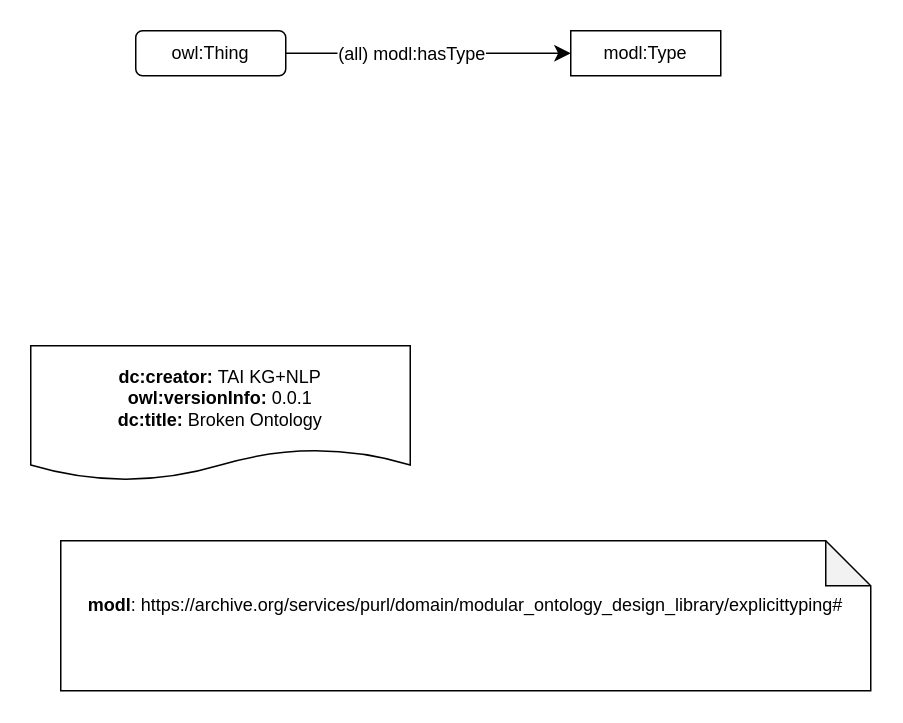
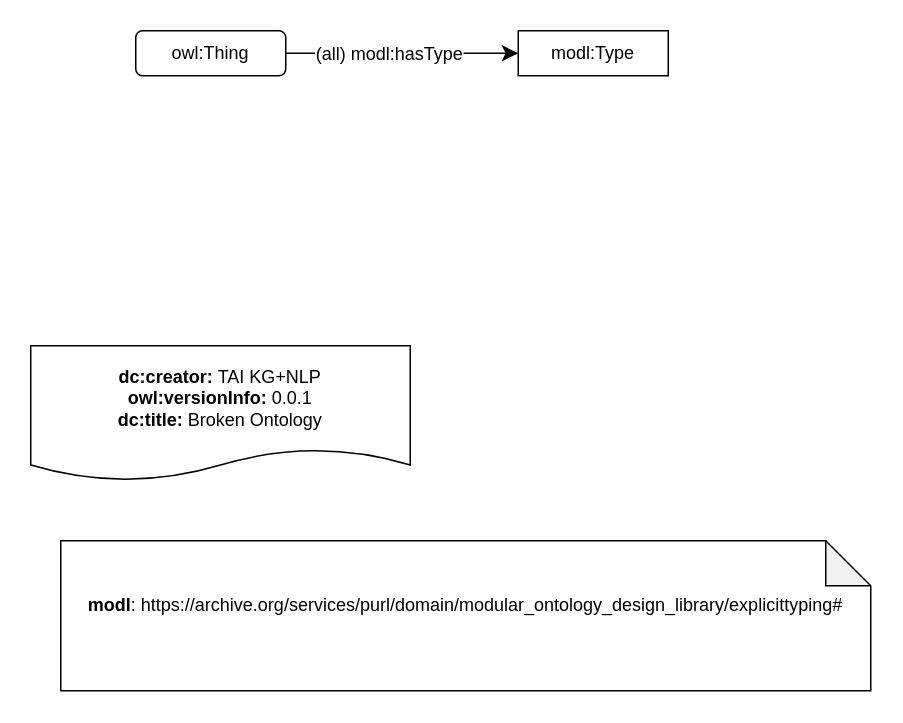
node "modl:Type": moved (646, 53) -> (593, 53)
